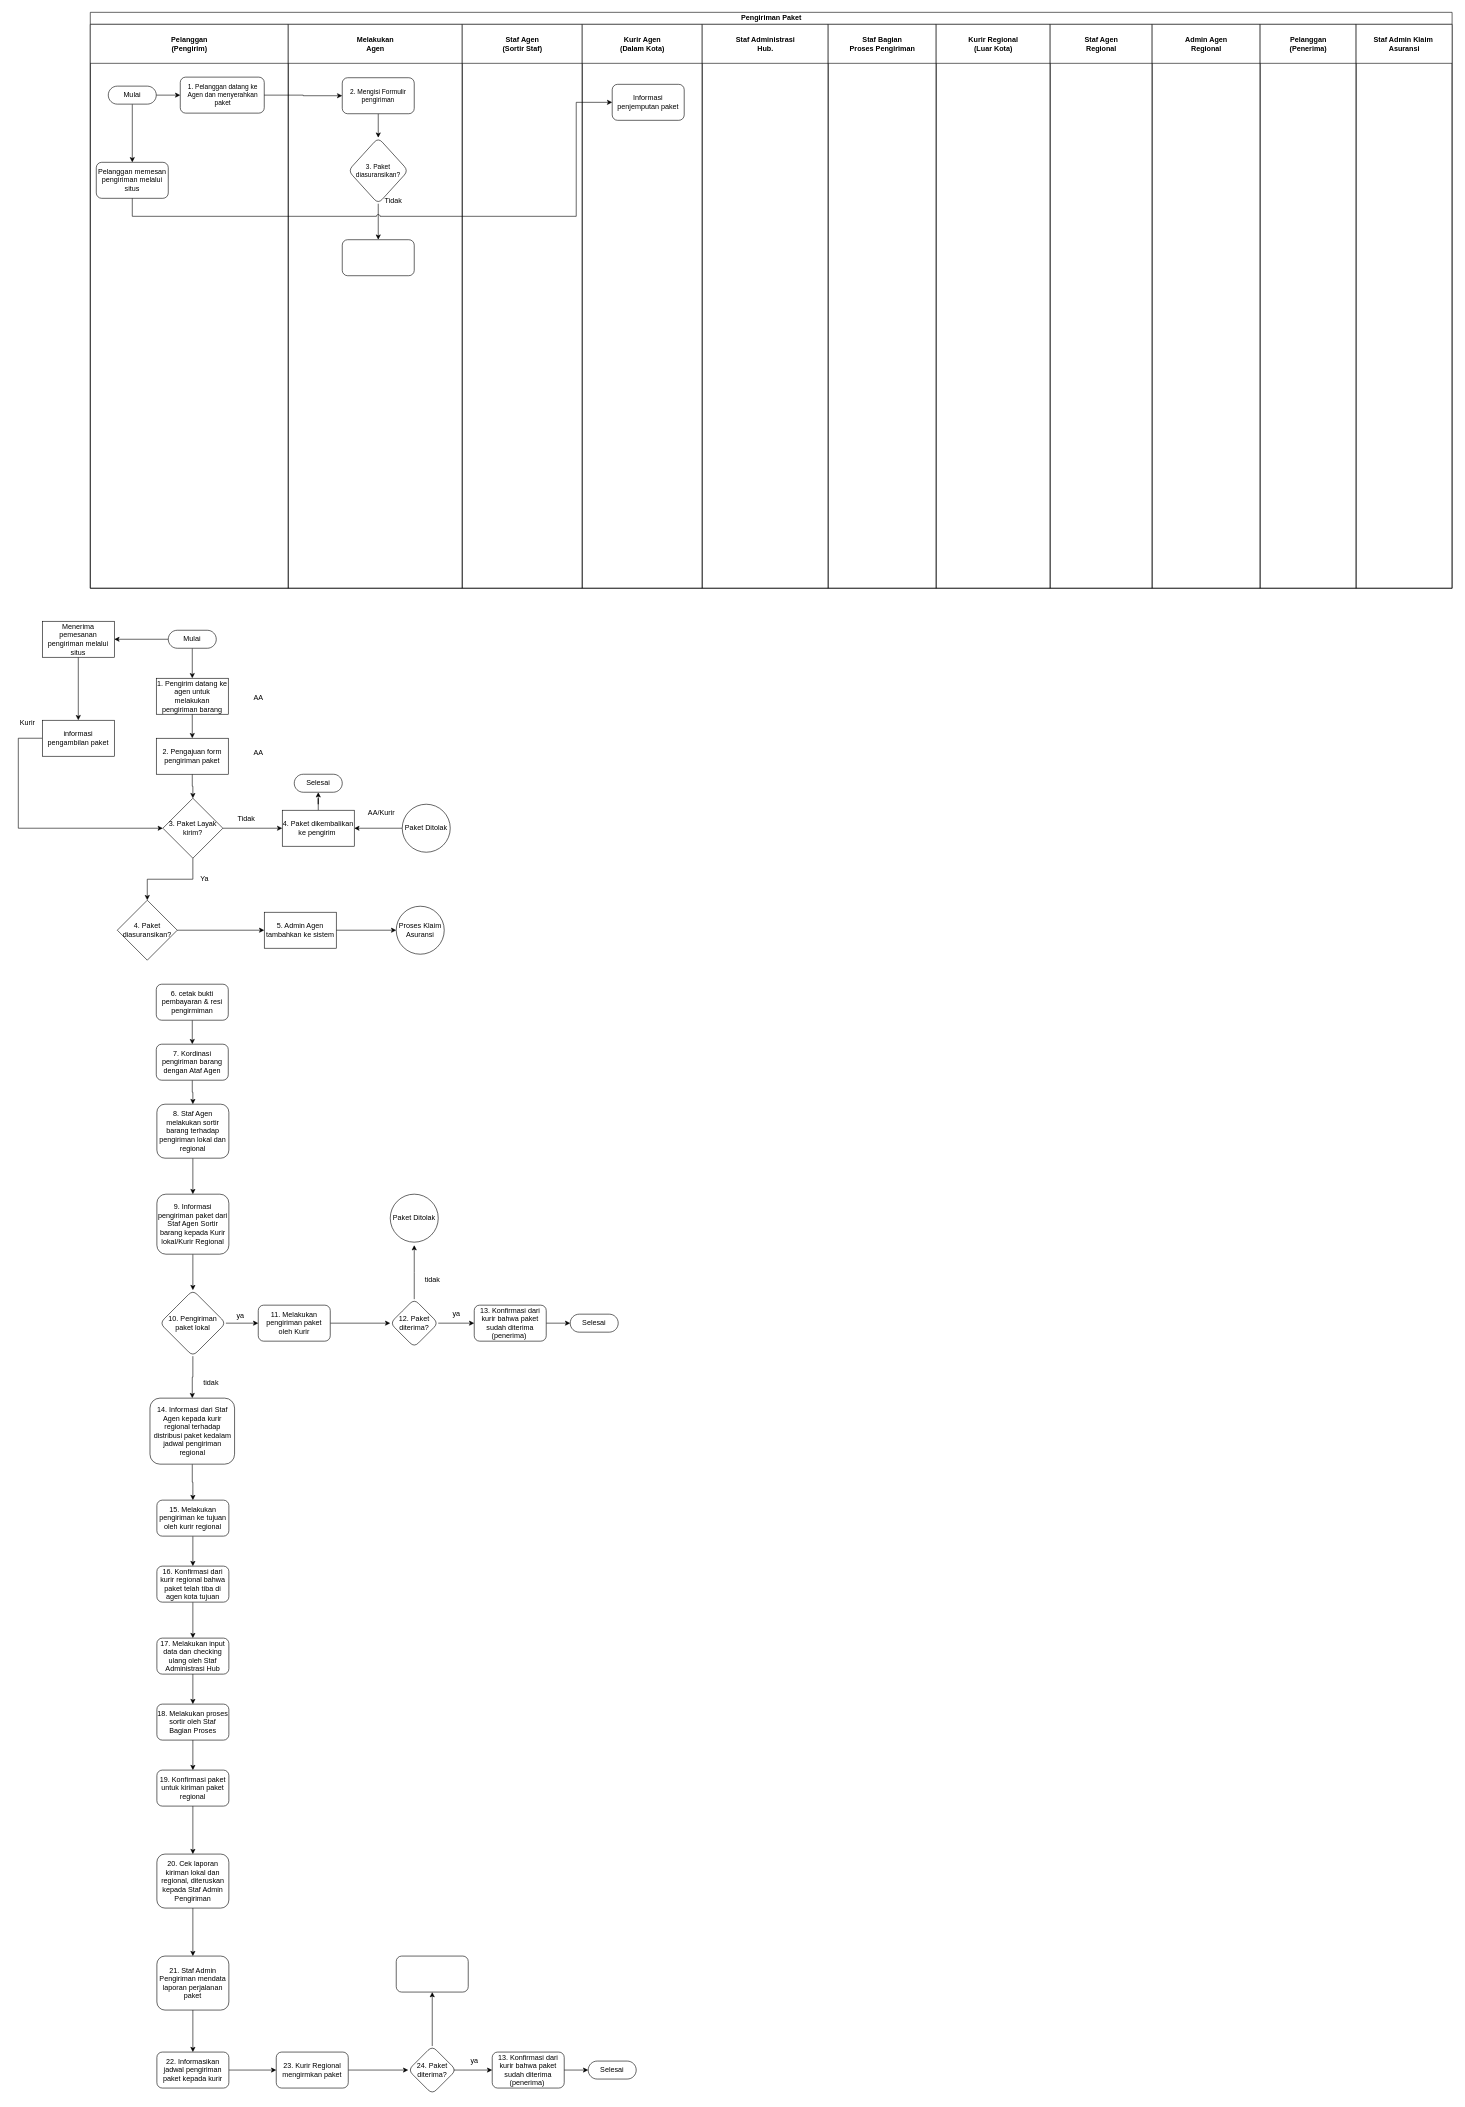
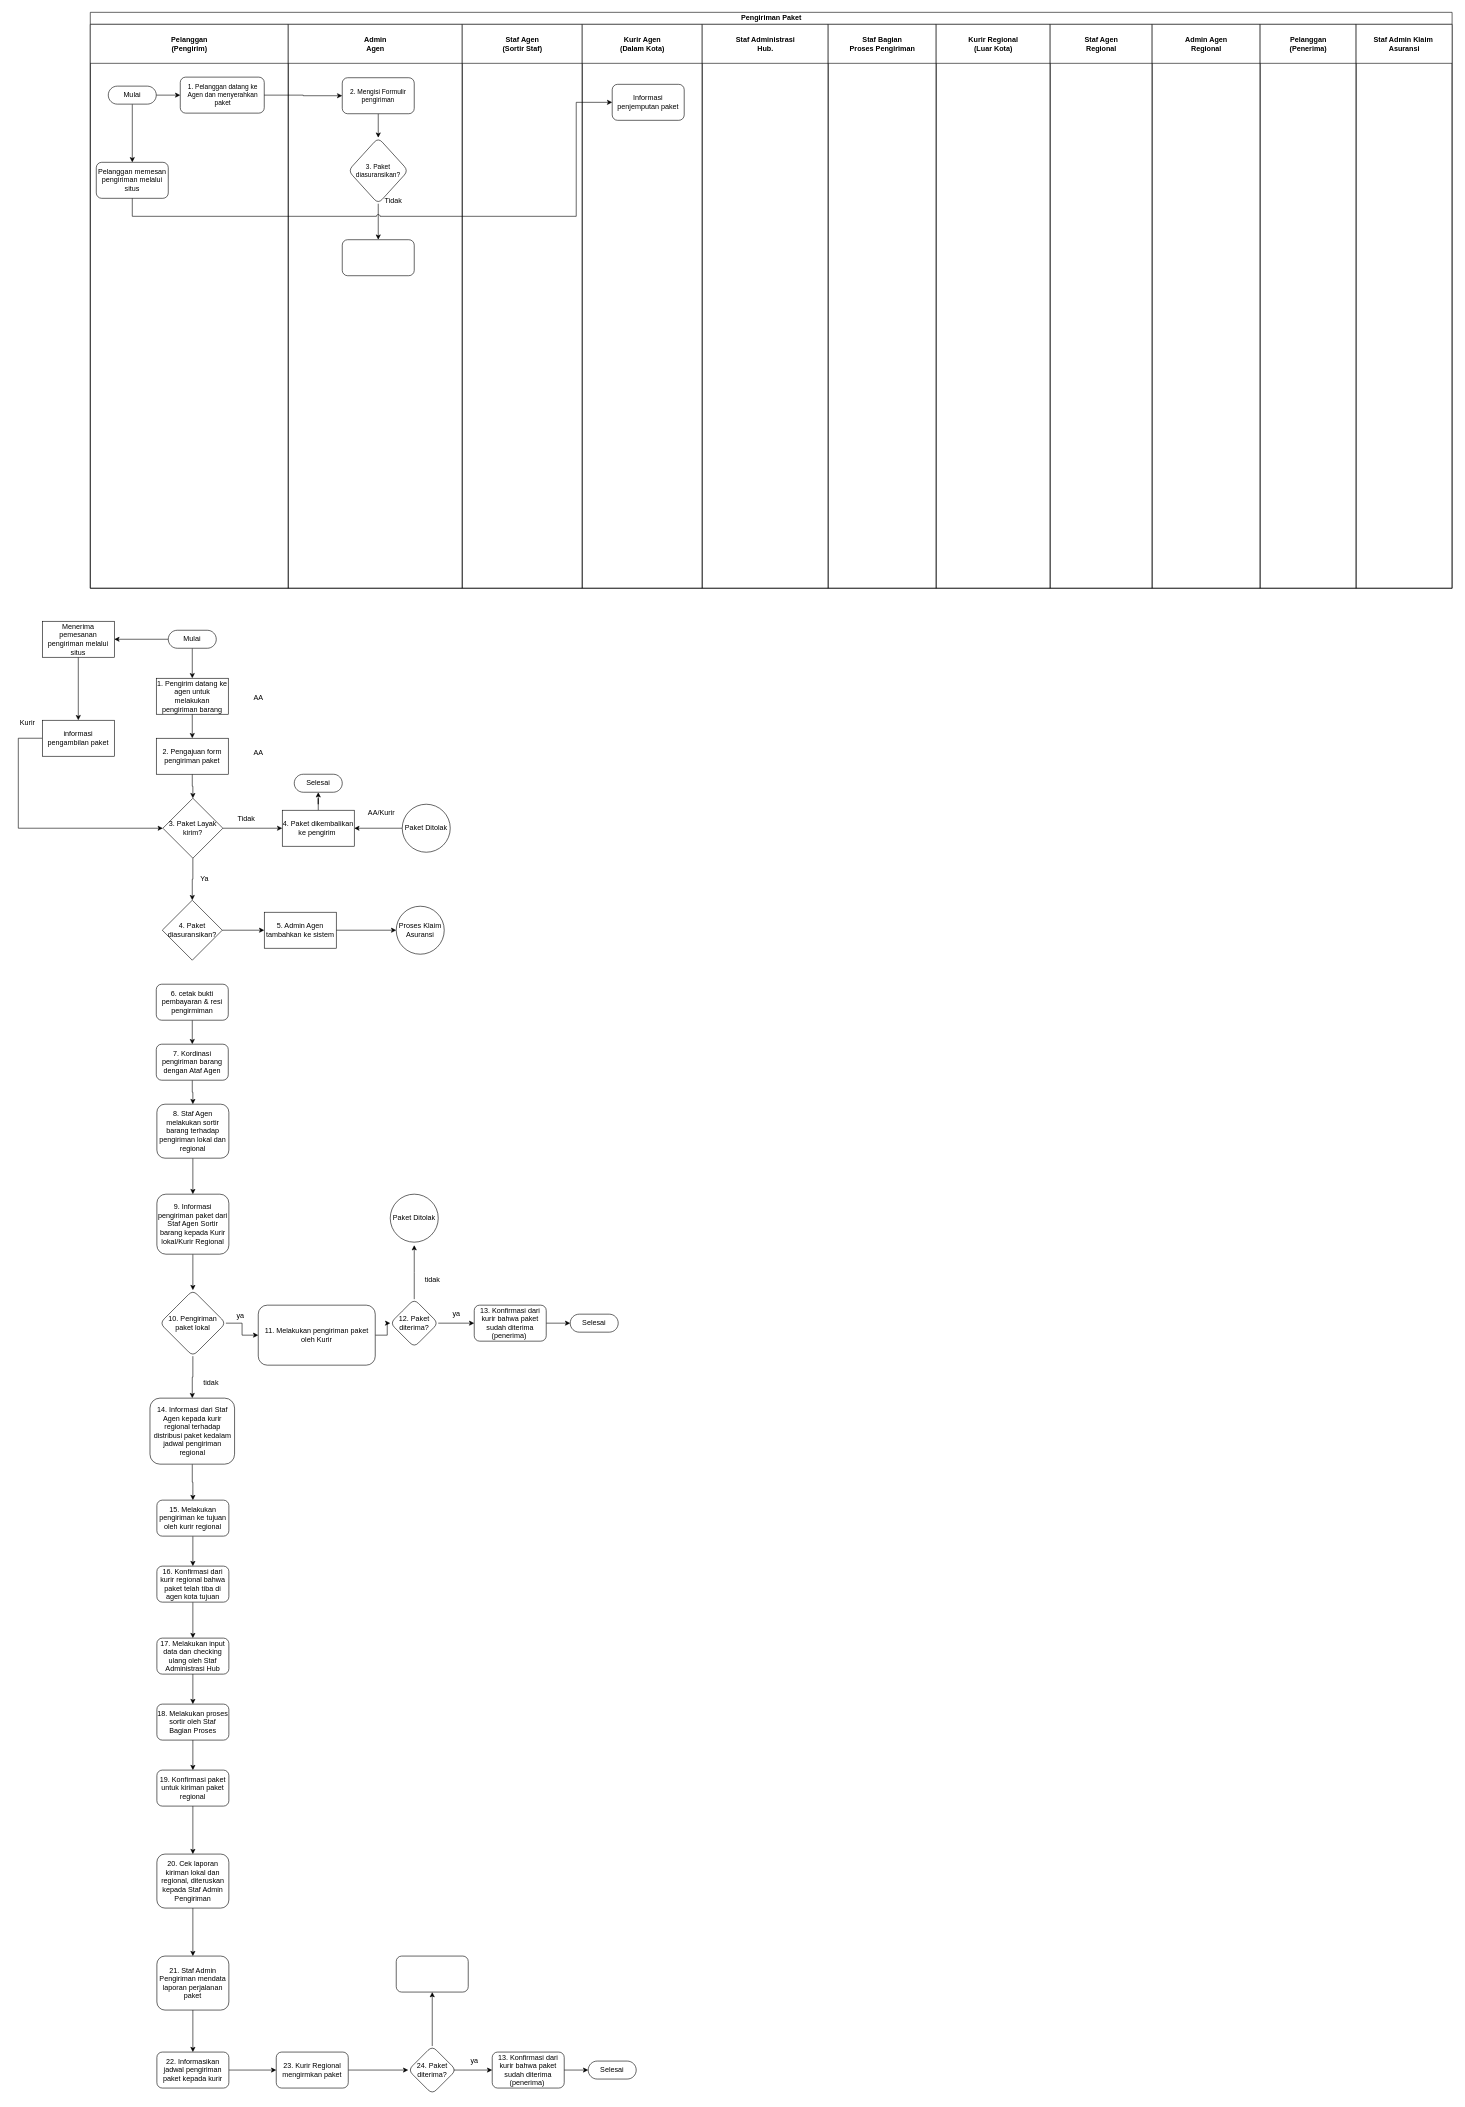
node "Melakukan Agen": label "Melakukan Agen" -> "Admin Agen"
node "4. Paket diasuransikan?": moved (147, 930) -> (192, 930)
node "11. Melakukan pengiriman paket oleh Kurir": size 72x36 -> 117x60
